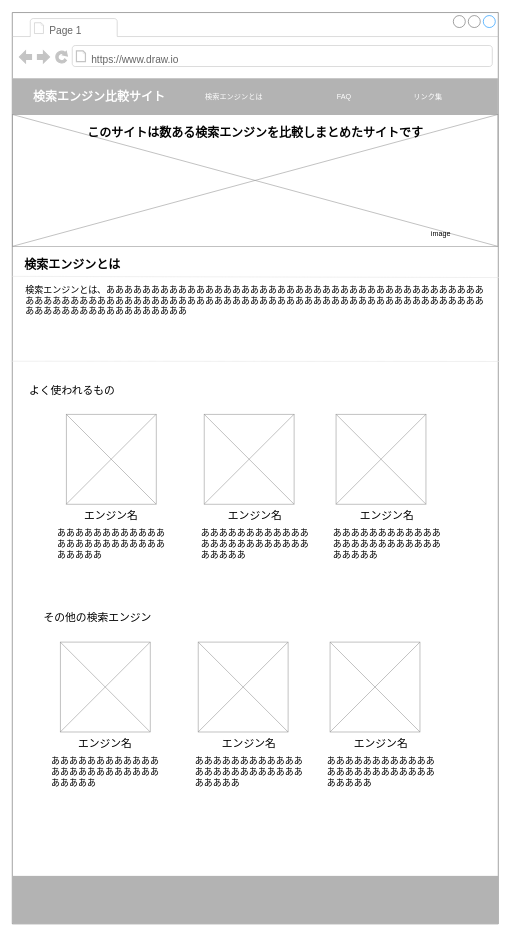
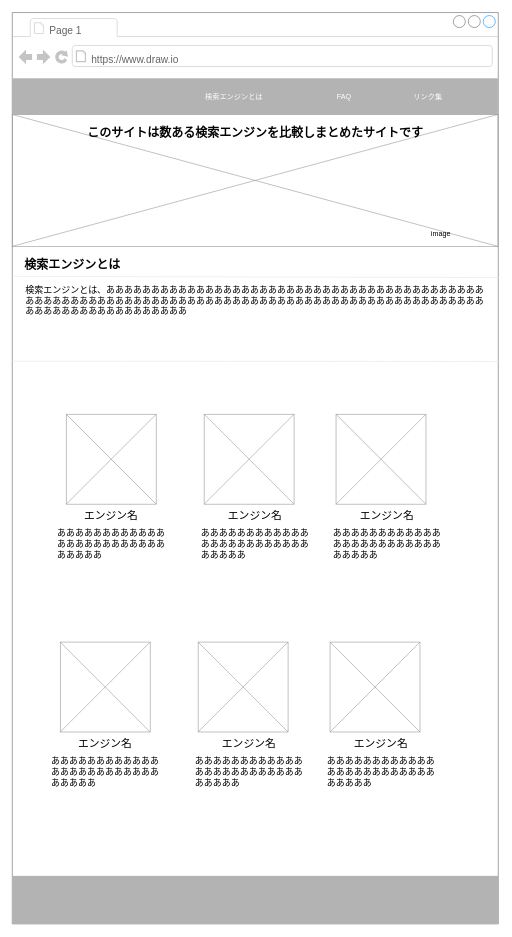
node "検索エンジン比較サイト": removed
node "よく使われるもの": removed
node "その他の検索エンジン": removed
